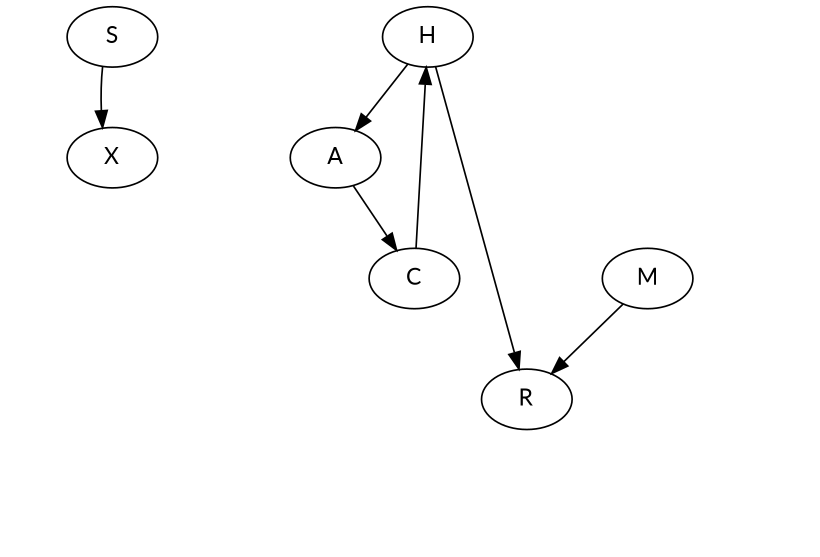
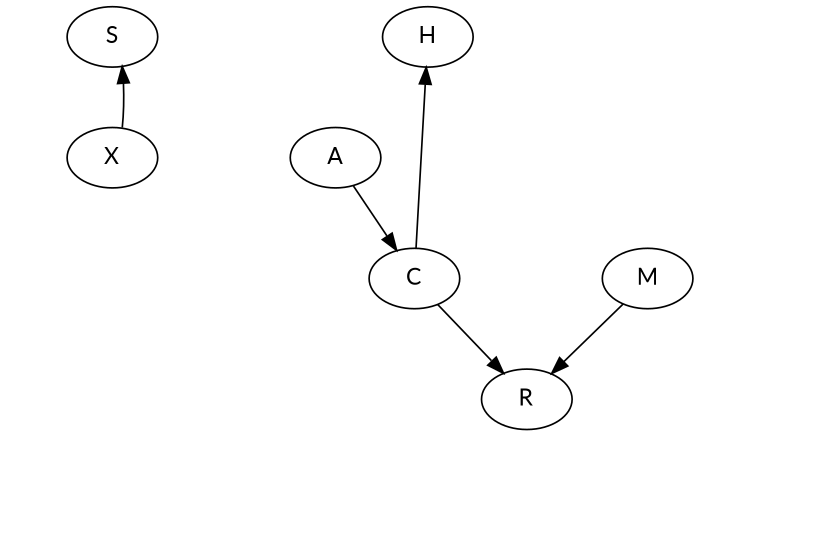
edge "S" -> "X": reversed
edge "H" -> "A": removed
edge "H" -> "R": now "C" -> "R"
